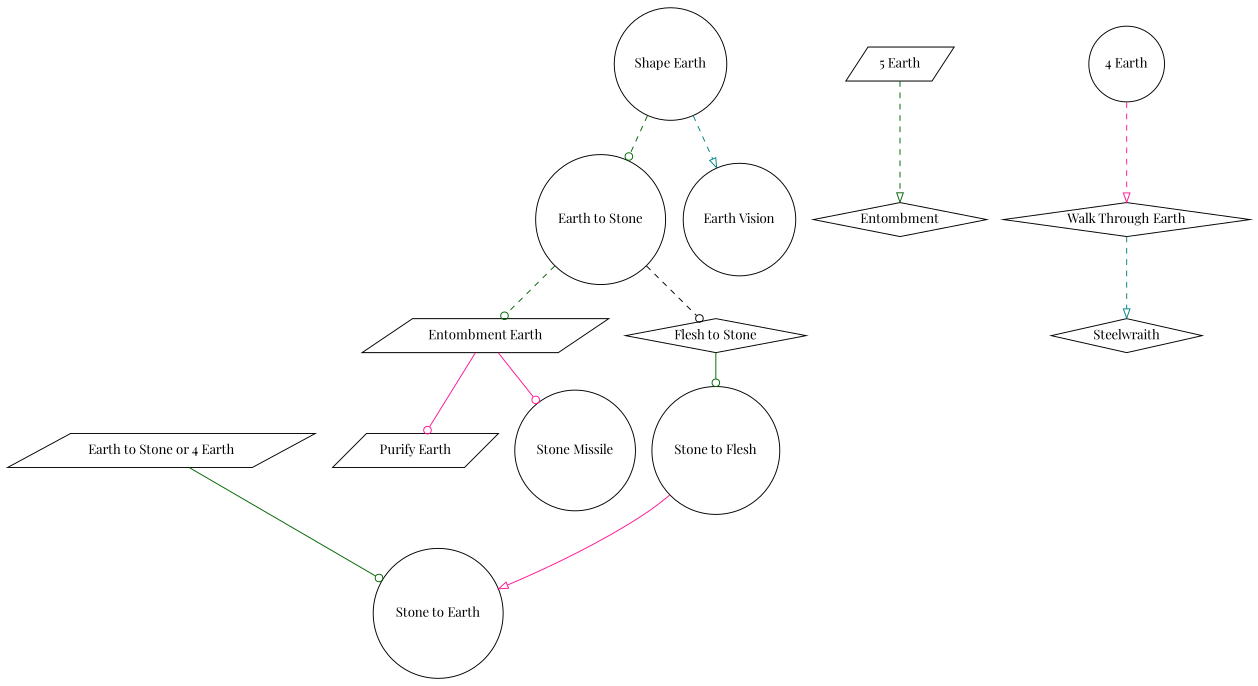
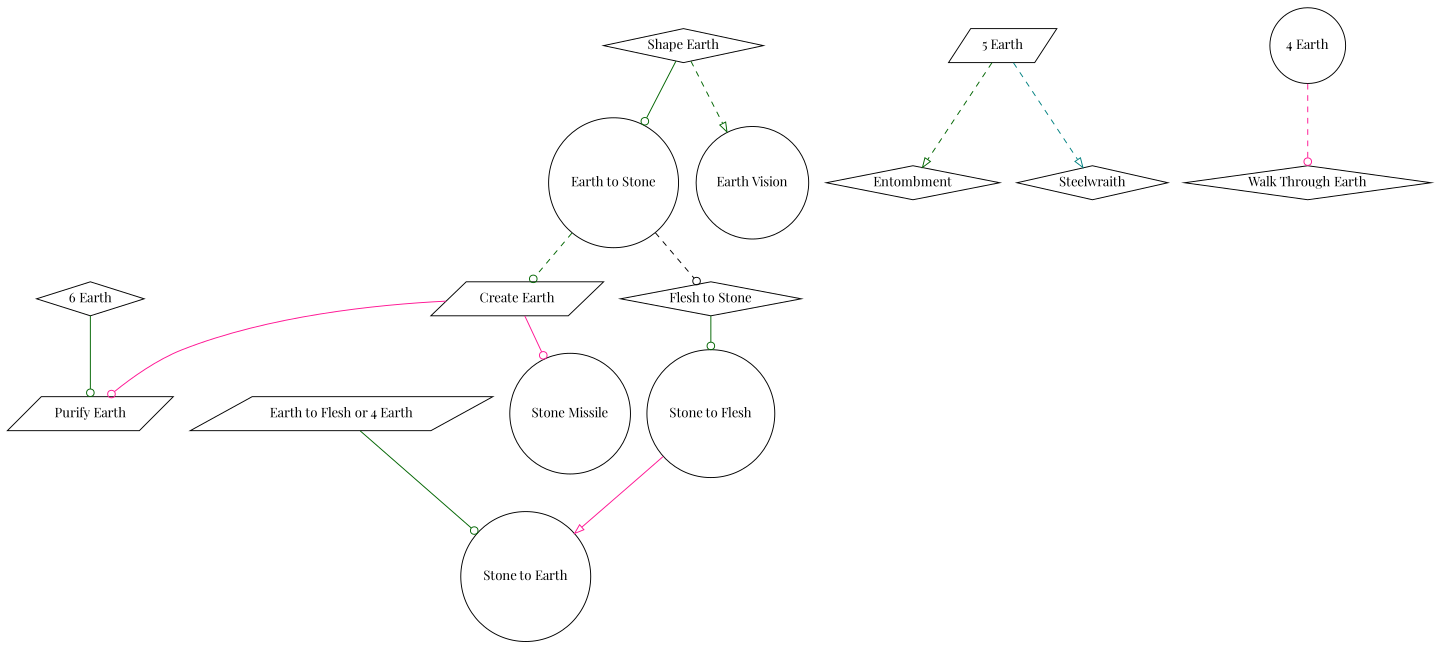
node "Shape Earth": shape circle -> diamond
edge "Shape Earth" -> "Earth to Stone": style dashed -> solid
edge "Shape Earth" -> "Earth Vision": color teal -> darkgreen
edge "4 Earth" -> "Walk Through Earth": arrowhead onormal -> odot
edge "Walk Through Earth" -> "Steelwraith": now "5 Earth" -> "Steelwraith"
node "6 Earth": added
node "Entombment Earth": label "Entombment Earth" -> "Create Earth"
node "Earth to Stone or 4 Earth": label "Earth to Stone or 4 Earth" -> "Earth to Flesh or 4 Earth"
